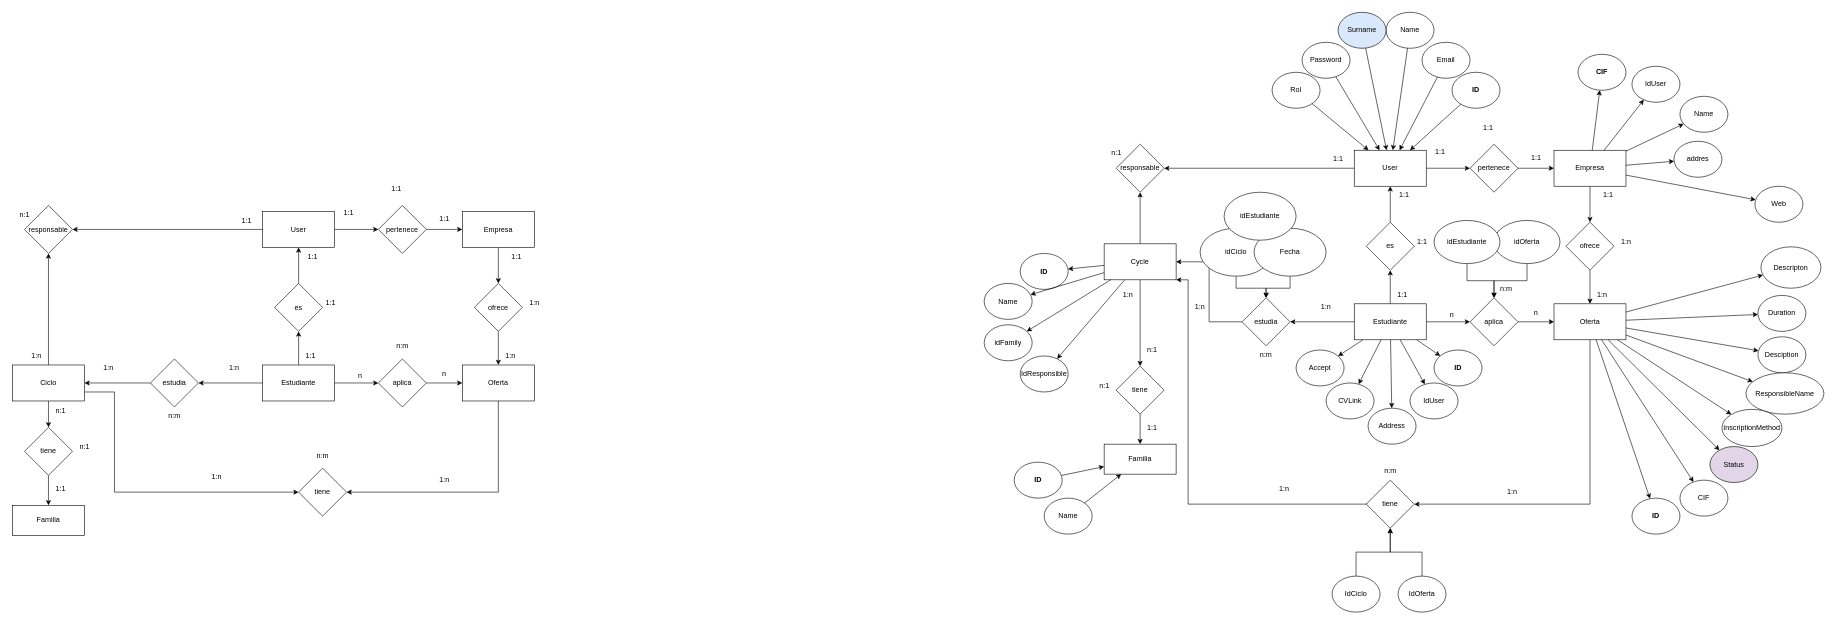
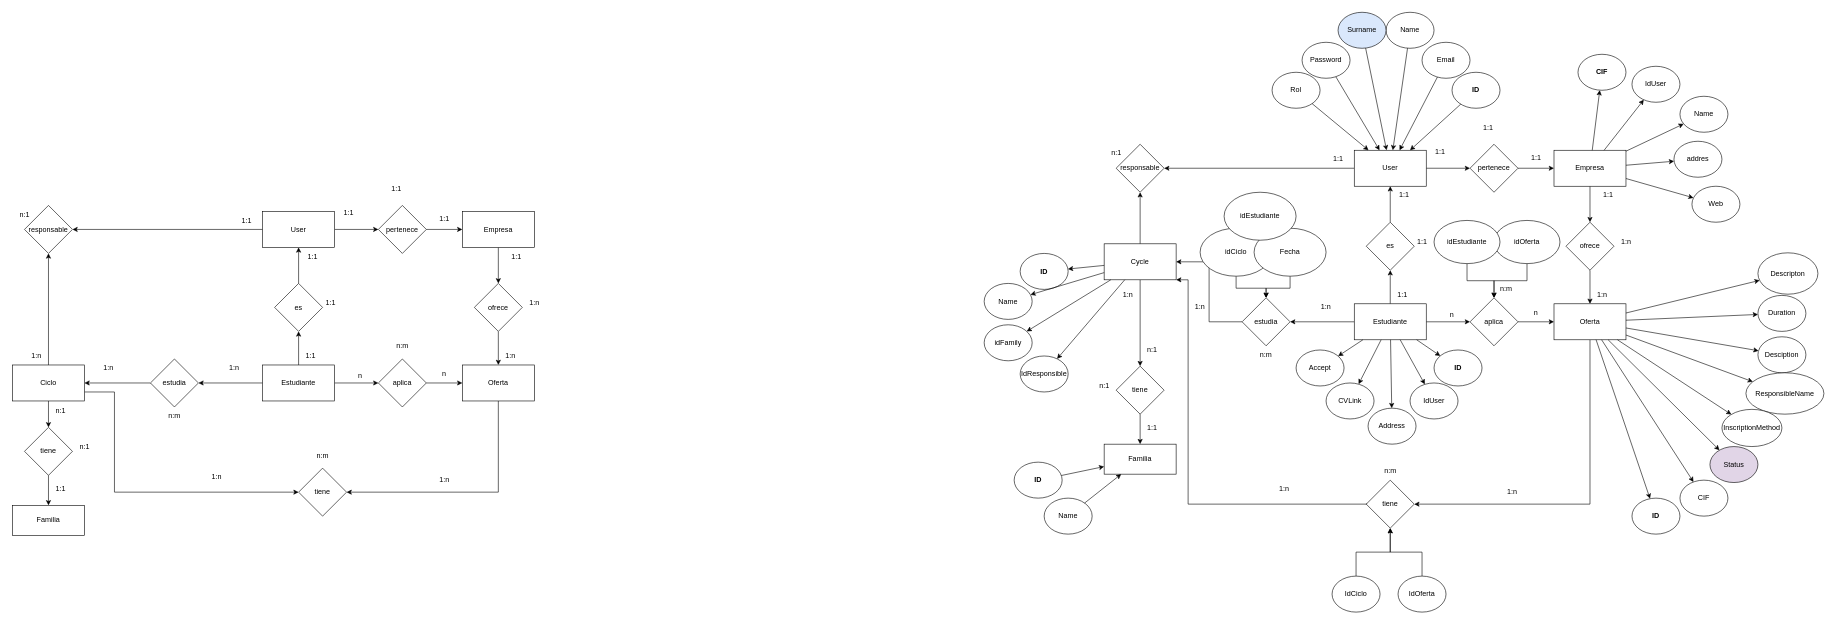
node "Web": moved (1779, 204) -> (1716, 204)
node "Descripton": moved (1791, 268) -> (1788, 274)
